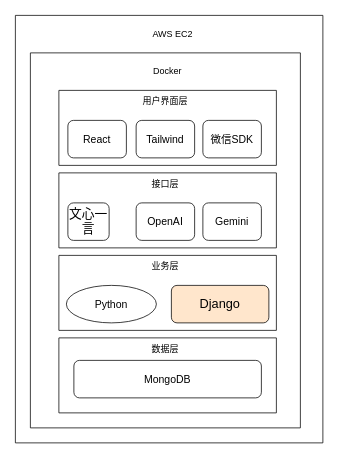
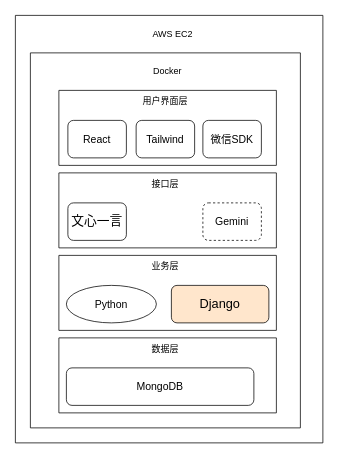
node "文心一言": size 41x38 -> 59x38
node "OpenAI": removed
node "Gemini": style solid -> dashed
node "MongoDB": moved (168, 379) -> (160, 387)
